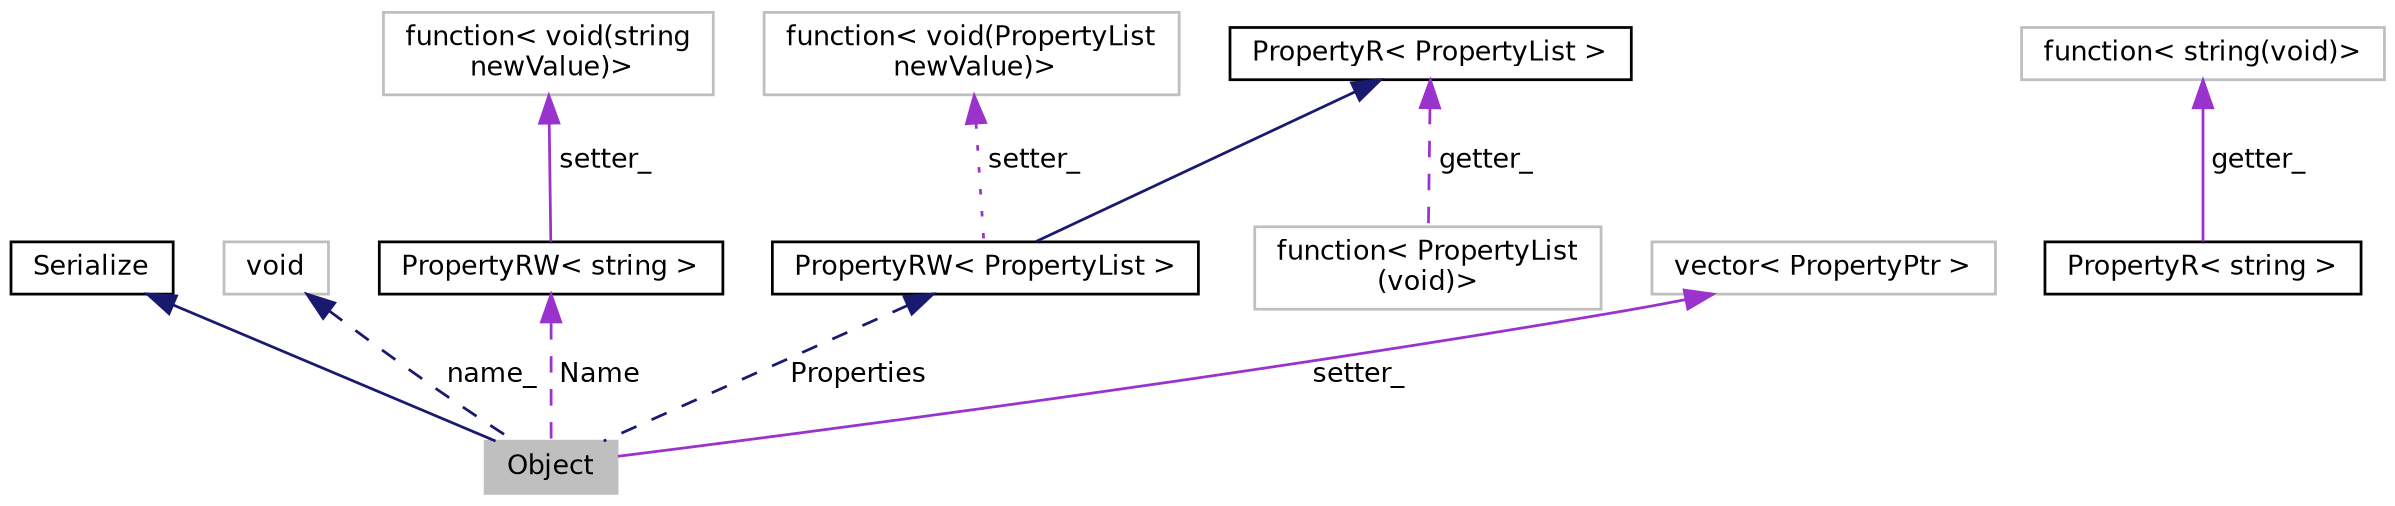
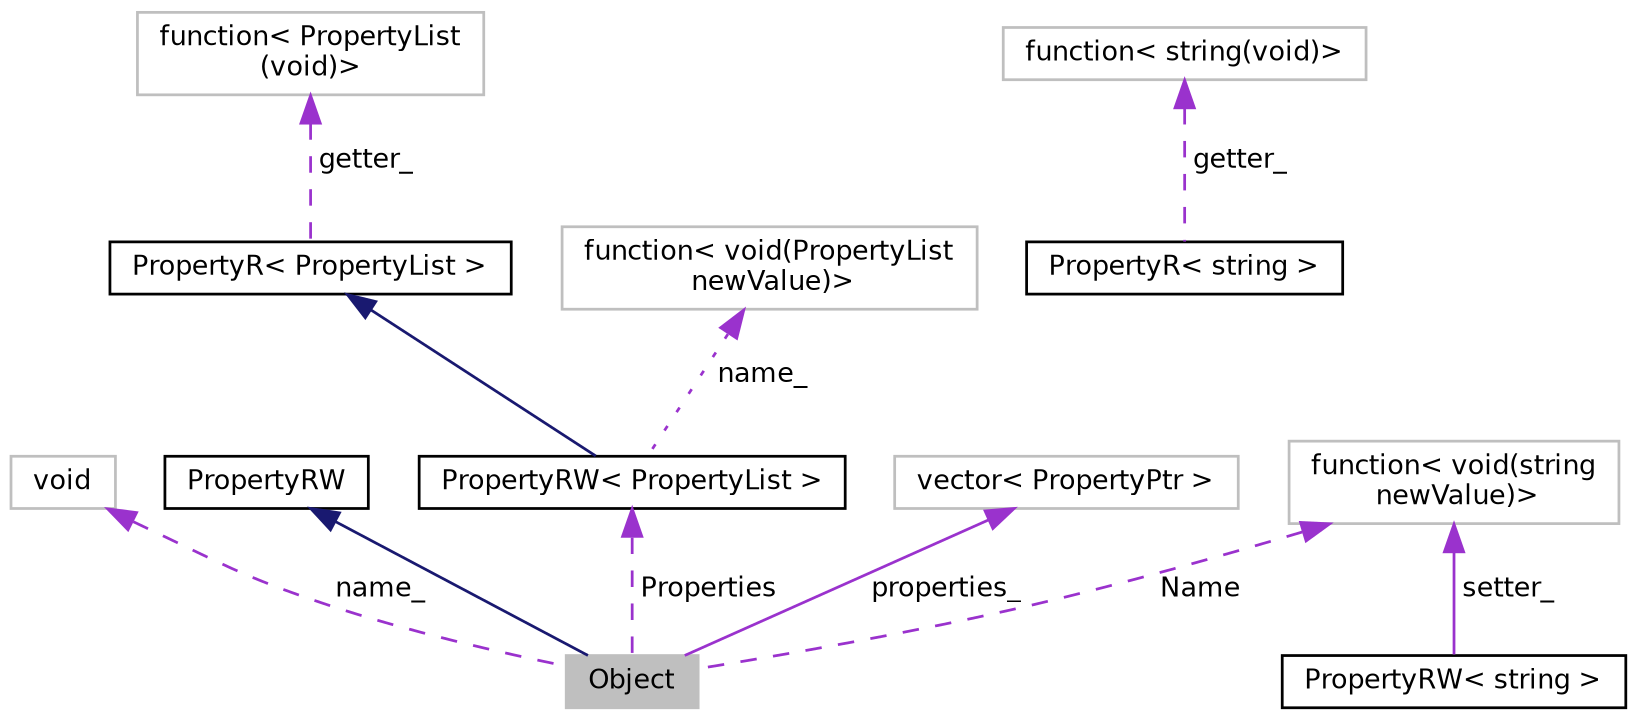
edge "PropertyRW< PropertyList >" -> "function< void(PropertyList newValue)>": label " setter_" -> " name_"
edge "function< PropertyList (void)>" -> "PropertyR< PropertyList >": reversed
edge "PropertyR< string >" -> "function< string(void)>": style solid -> dashed
node "Serialize": label "Serialize" -> "PropertyRW"
edge "Object" -> "PropertyRW< PropertyList >": color midnightblue -> darkorchid3
edge "Object" -> "vector< PropertyPtr >": label " setter_" -> " properties_"
edge "Object" -> "void": color midnightblue -> darkorchid3
edge "Object" -> "PropertyRW< string >": now "Object" -> "function< void(string newValue)>"
